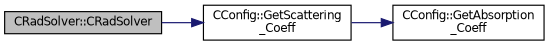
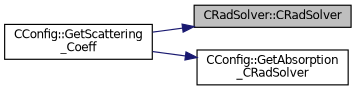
edge "CRadSolver::CRadSolver" -> "CConfig::GetScattering _Coeff": reversed
node "CConfig::GetAbsorption _Coeff": label "CConfig::GetAbsorption _Coeff" -> "CConfig::GetAbsorption _CRadSolver"
